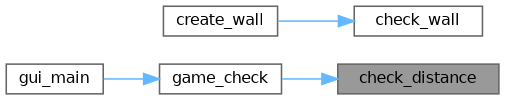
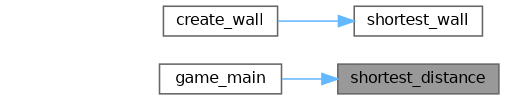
node "check_wall": label "check_wall" -> "shortest_wall"
node "gui_main": removed
node "game_check": label "game_check" -> "game_main"
node "check_distance": label "check_distance" -> "shortest_distance"
